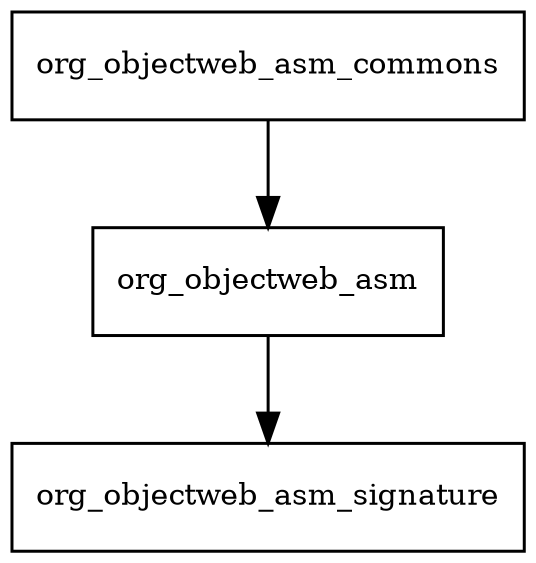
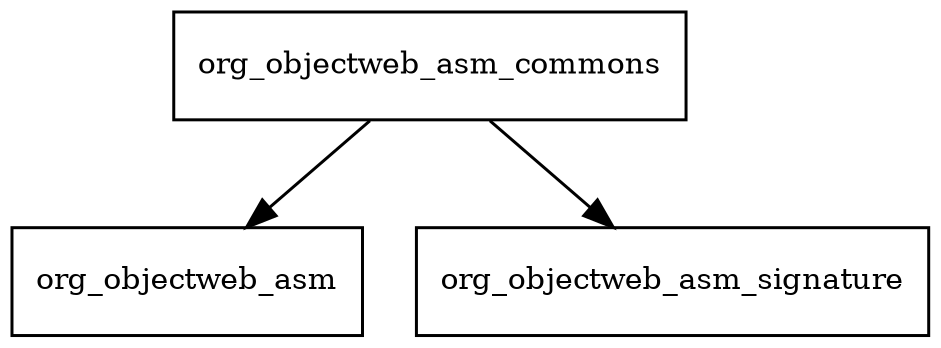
edge "org_objectweb_asm" -> "org_objectweb_asm_signature": now "org_objectweb_asm_commons" -> "org_objectweb_asm_signature"
